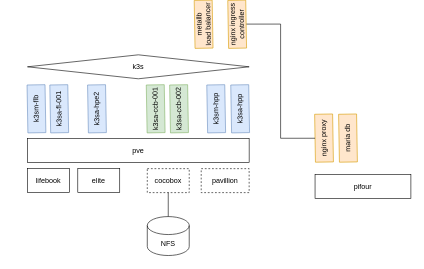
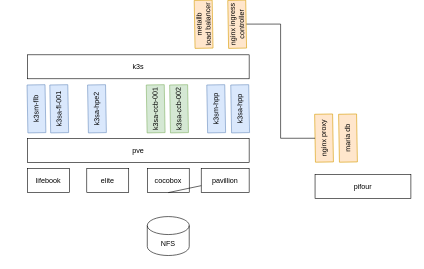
node "k3s": shape diamond -> rectangle
node "elite": moved (99, 181) -> (108, 181)
node "cocobox": style dashed -> solid
node "pavillion": style dashed -> solid
edge "cocobox" -- "NFS": now "cocobox" -- "pavillion"
